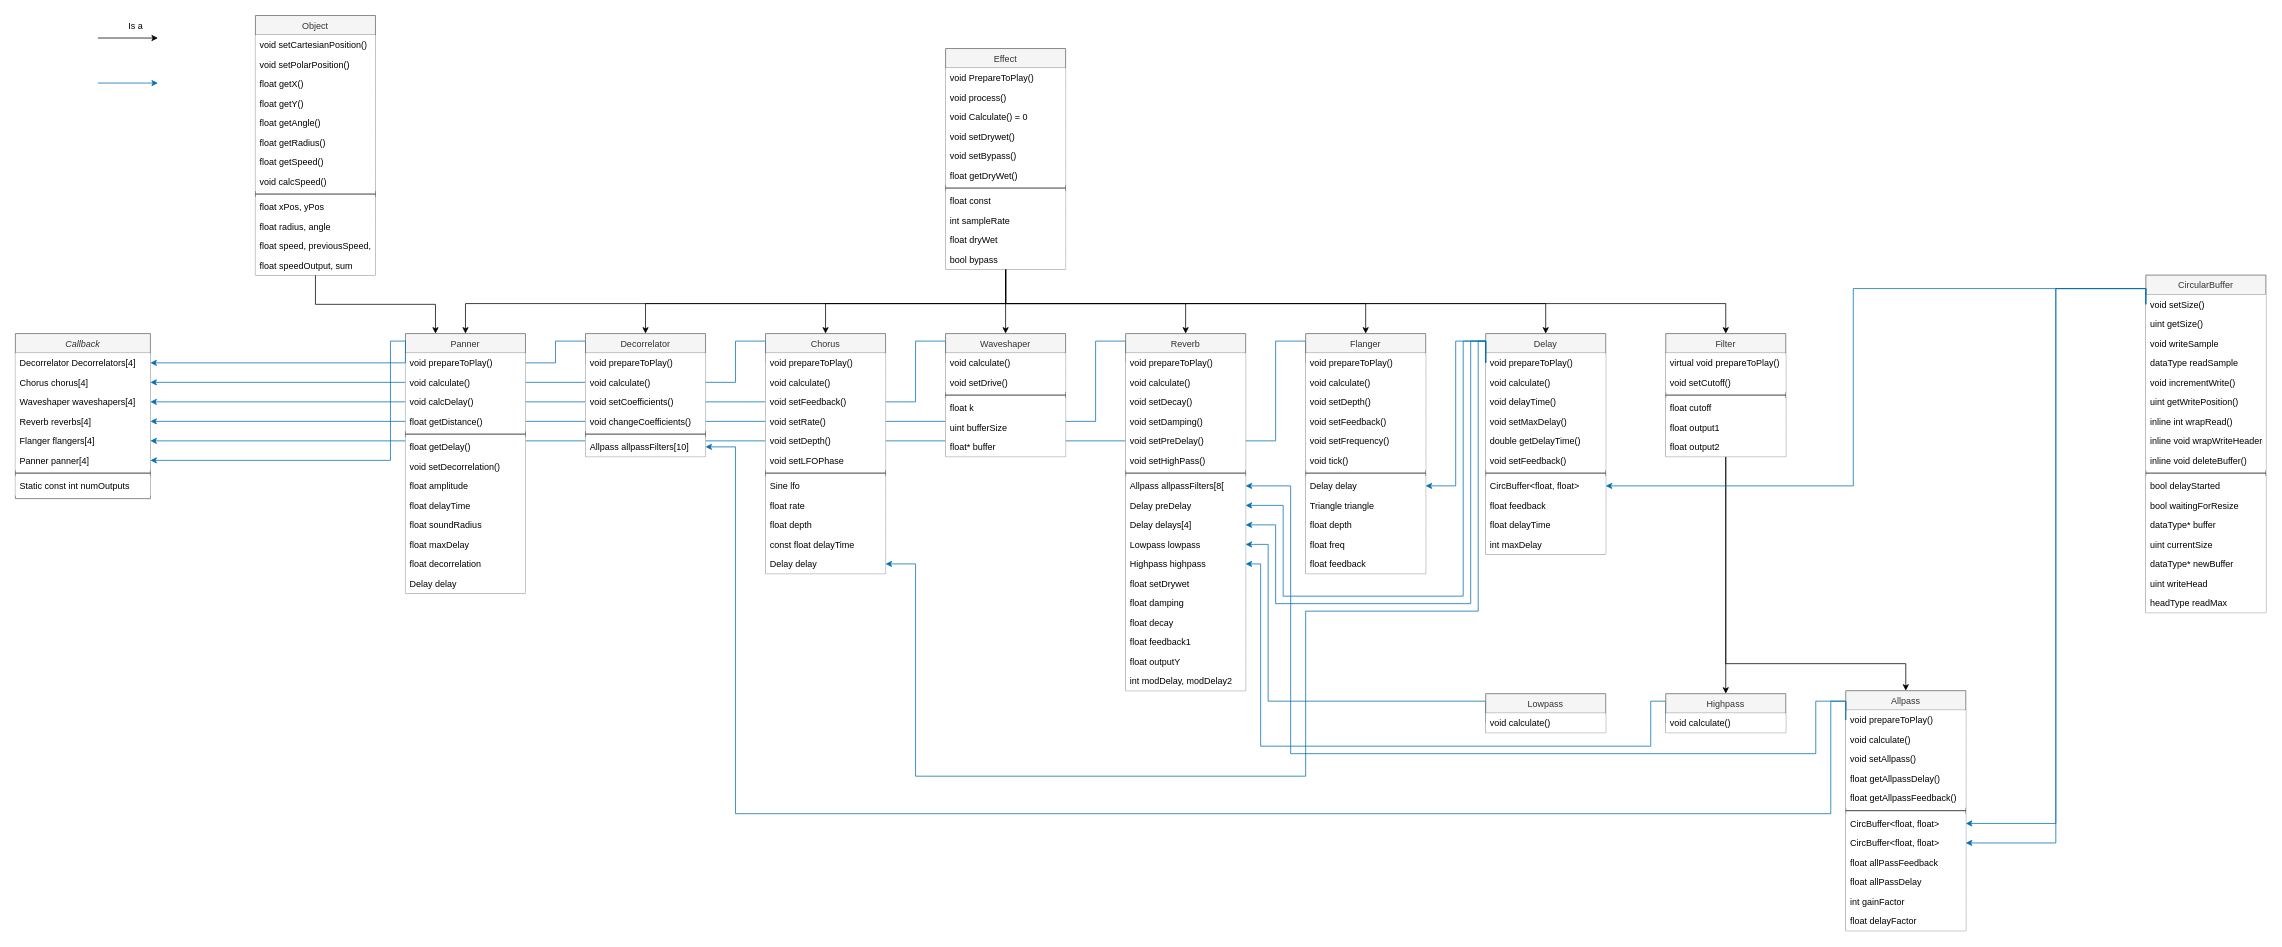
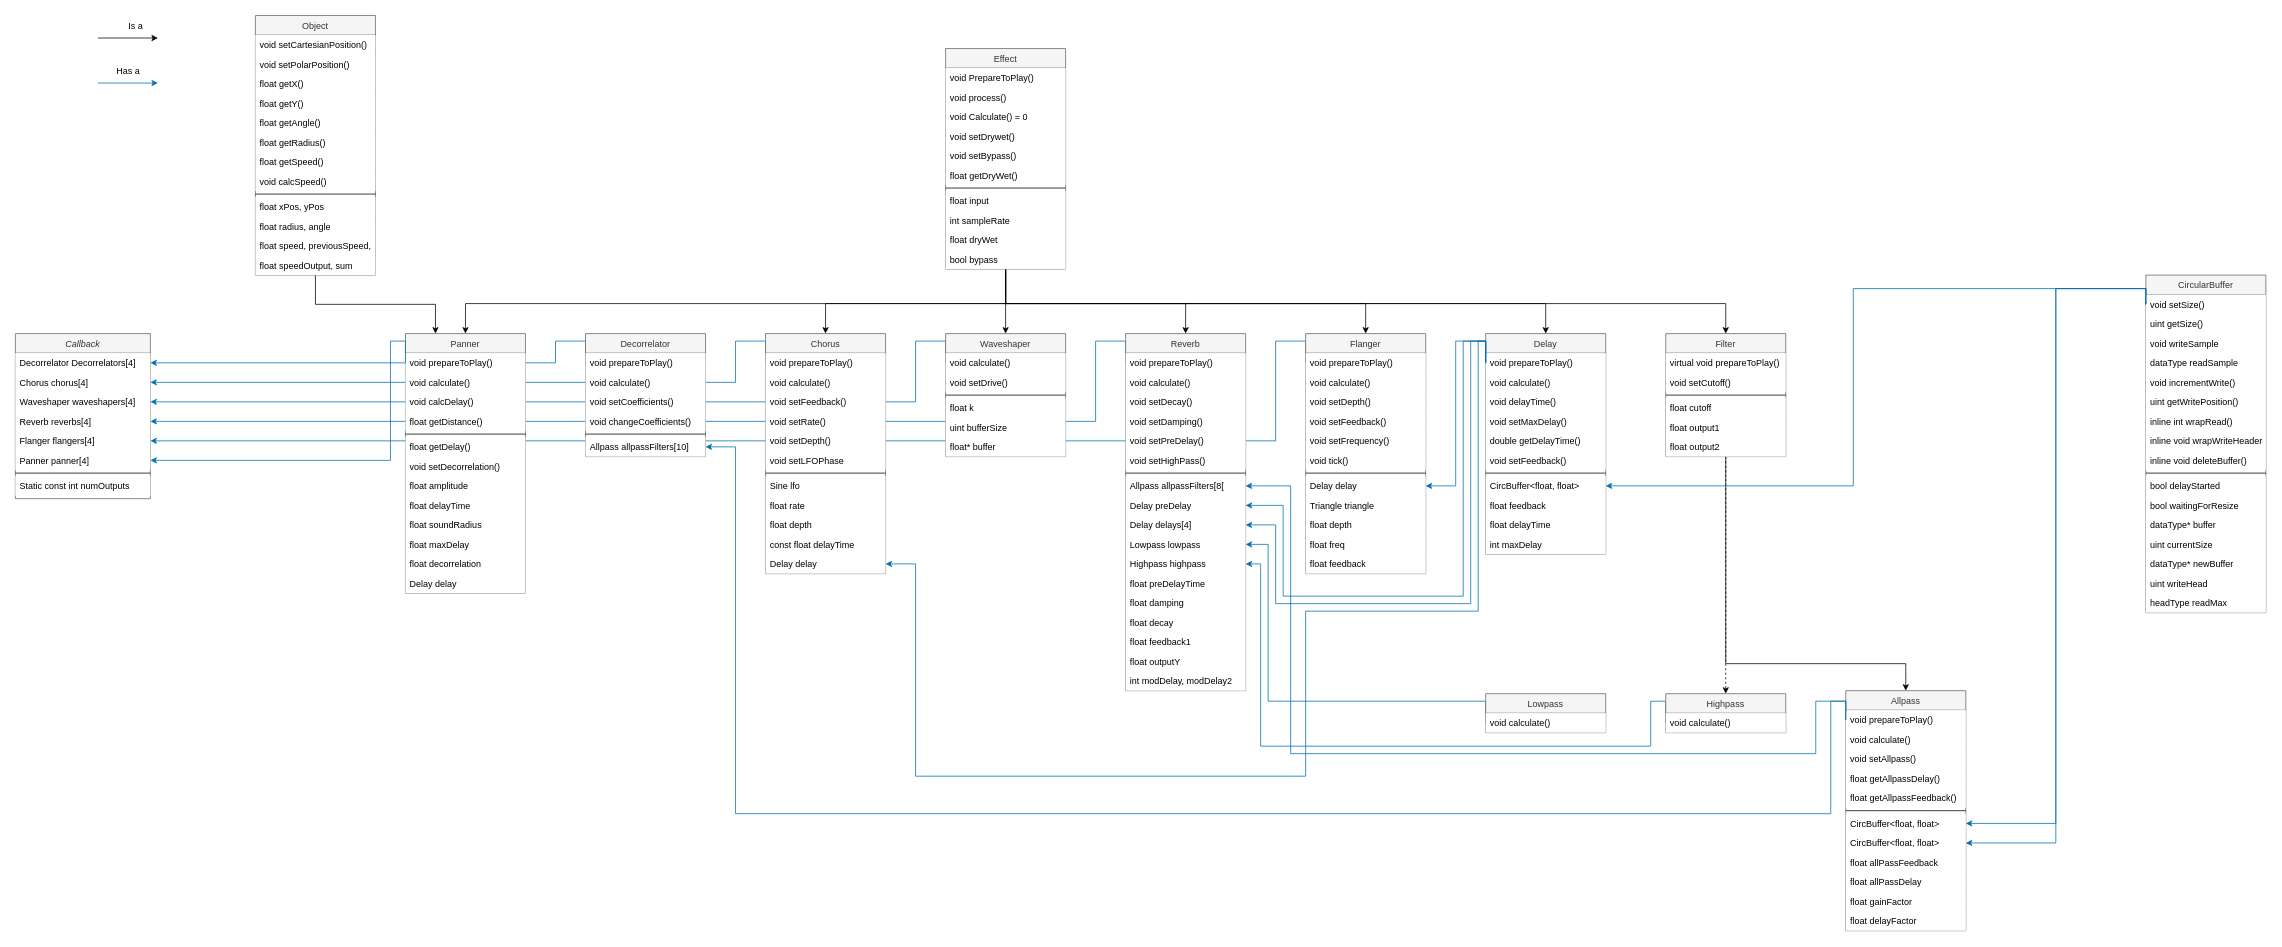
node "Has a": added
node "float const": label "float const" -> "float input"
edge "Effect" -> "Decorrelator": removed
node "float setDrywet": label "float setDrywet" -> "float preDelayTime"
edge "Filter" -> "Highpass": style solid -> dashed
node "int gainFactor": label "int gainFactor" -> "float gainFactor"
